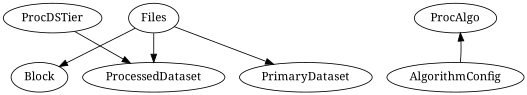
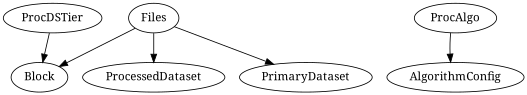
edge "ProcDSTier" -> "ProcessedDataset": now "ProcDSTier" -> "Block"
edge "AlgorithmConfig" -> "ProcAlgo": reversed
